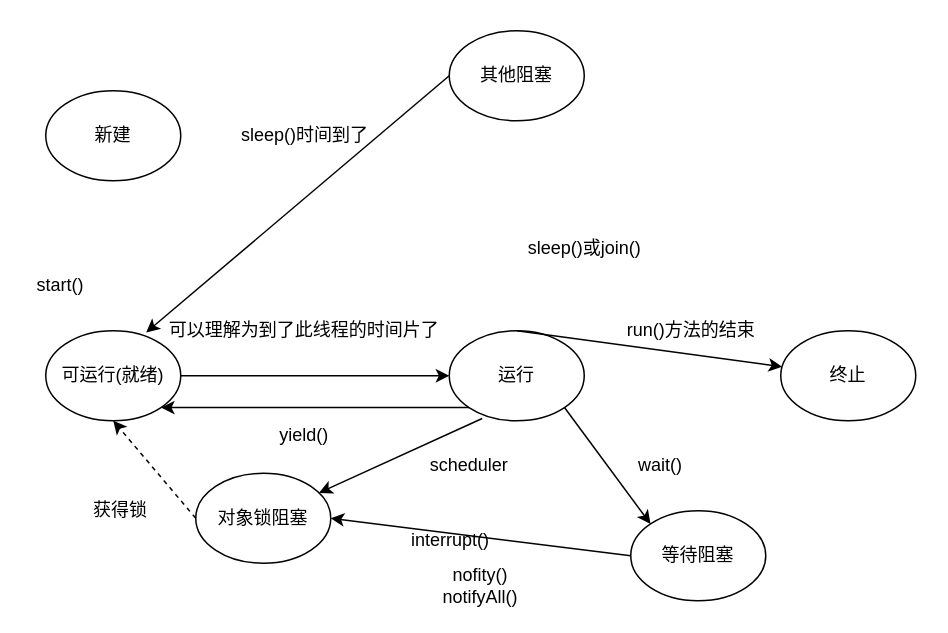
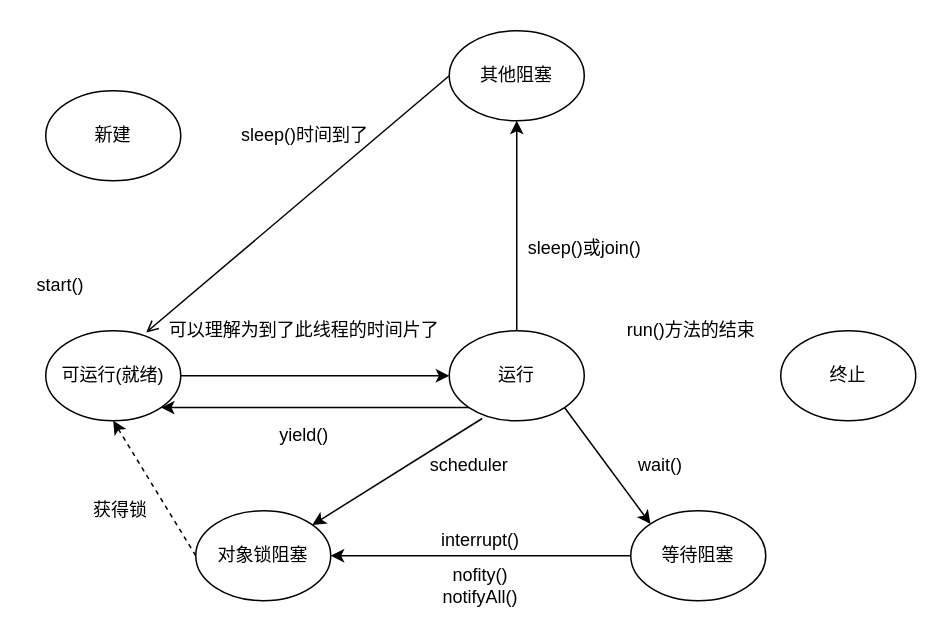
edge "其他阻塞" -> "可运行(就绪)": arrowhead classic -> open
edge "运行" -> "终止": now "运行" -> "其他阻塞"
node "对象锁阻塞": moved (263, 518) -> (263, 556)
node "interrupt()": moved (451, 541) -> (481, 541)
